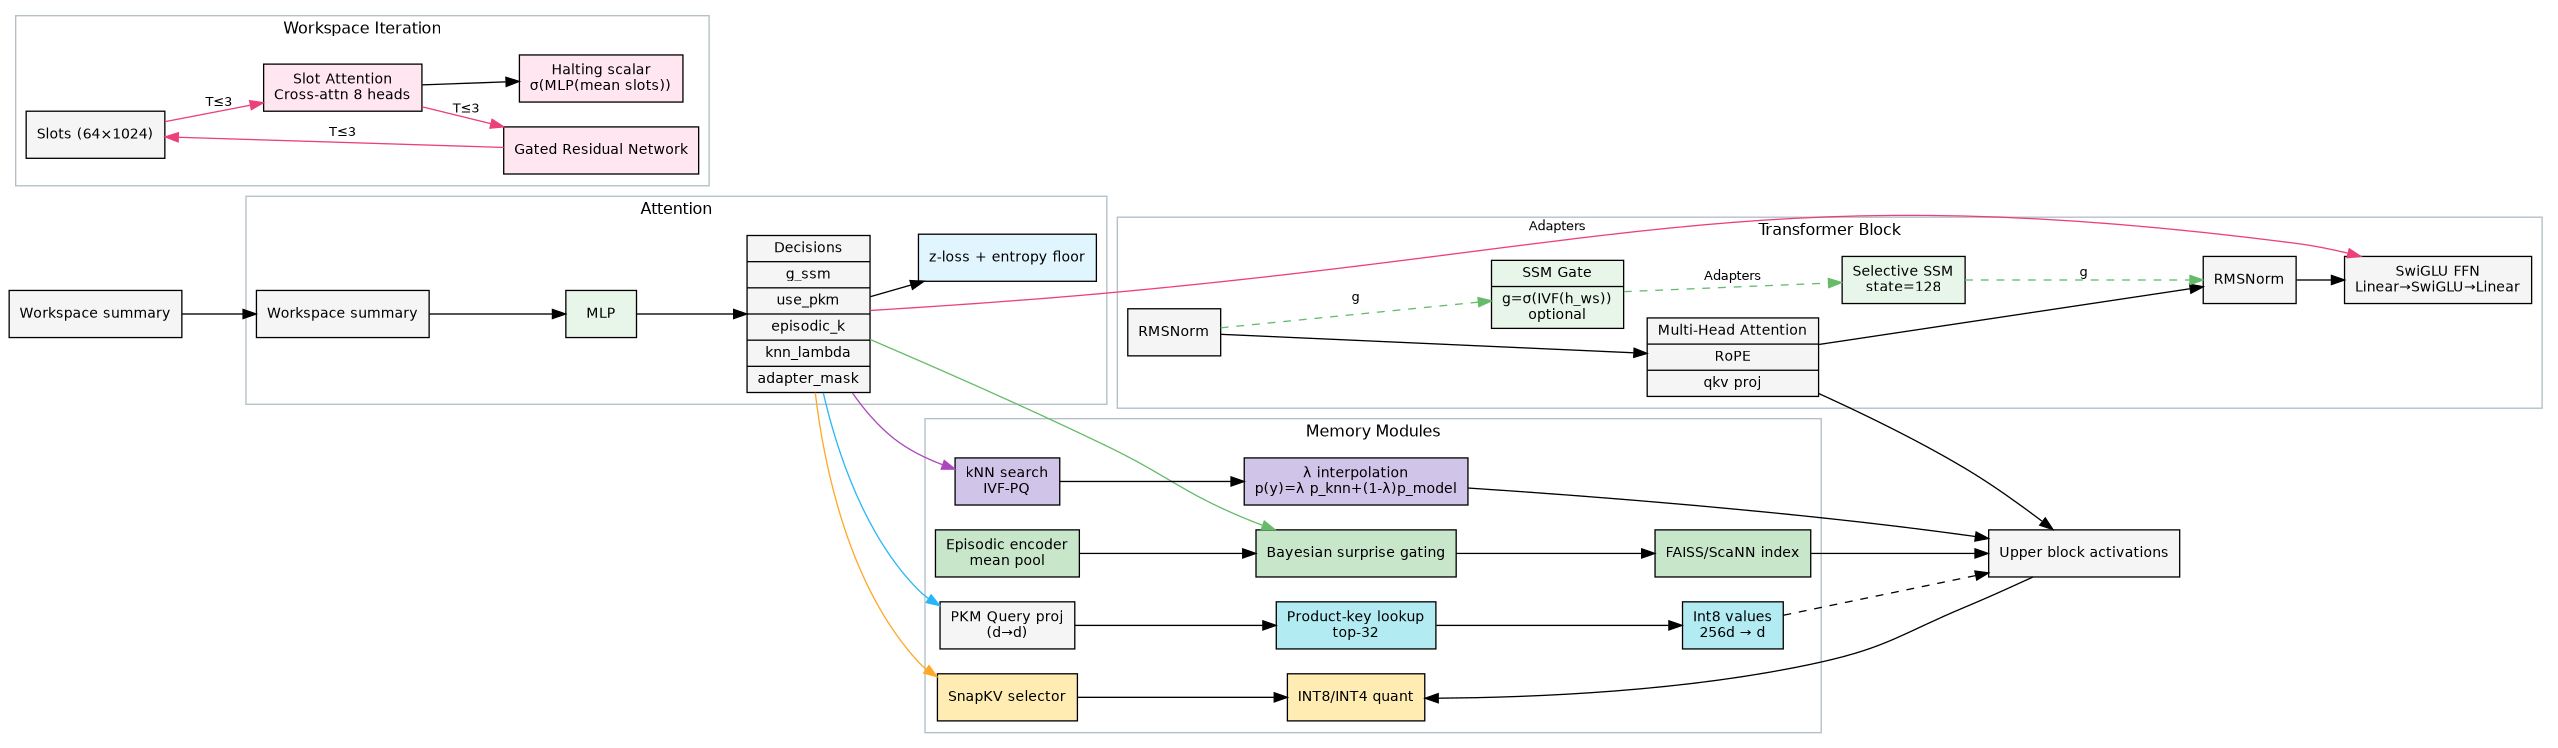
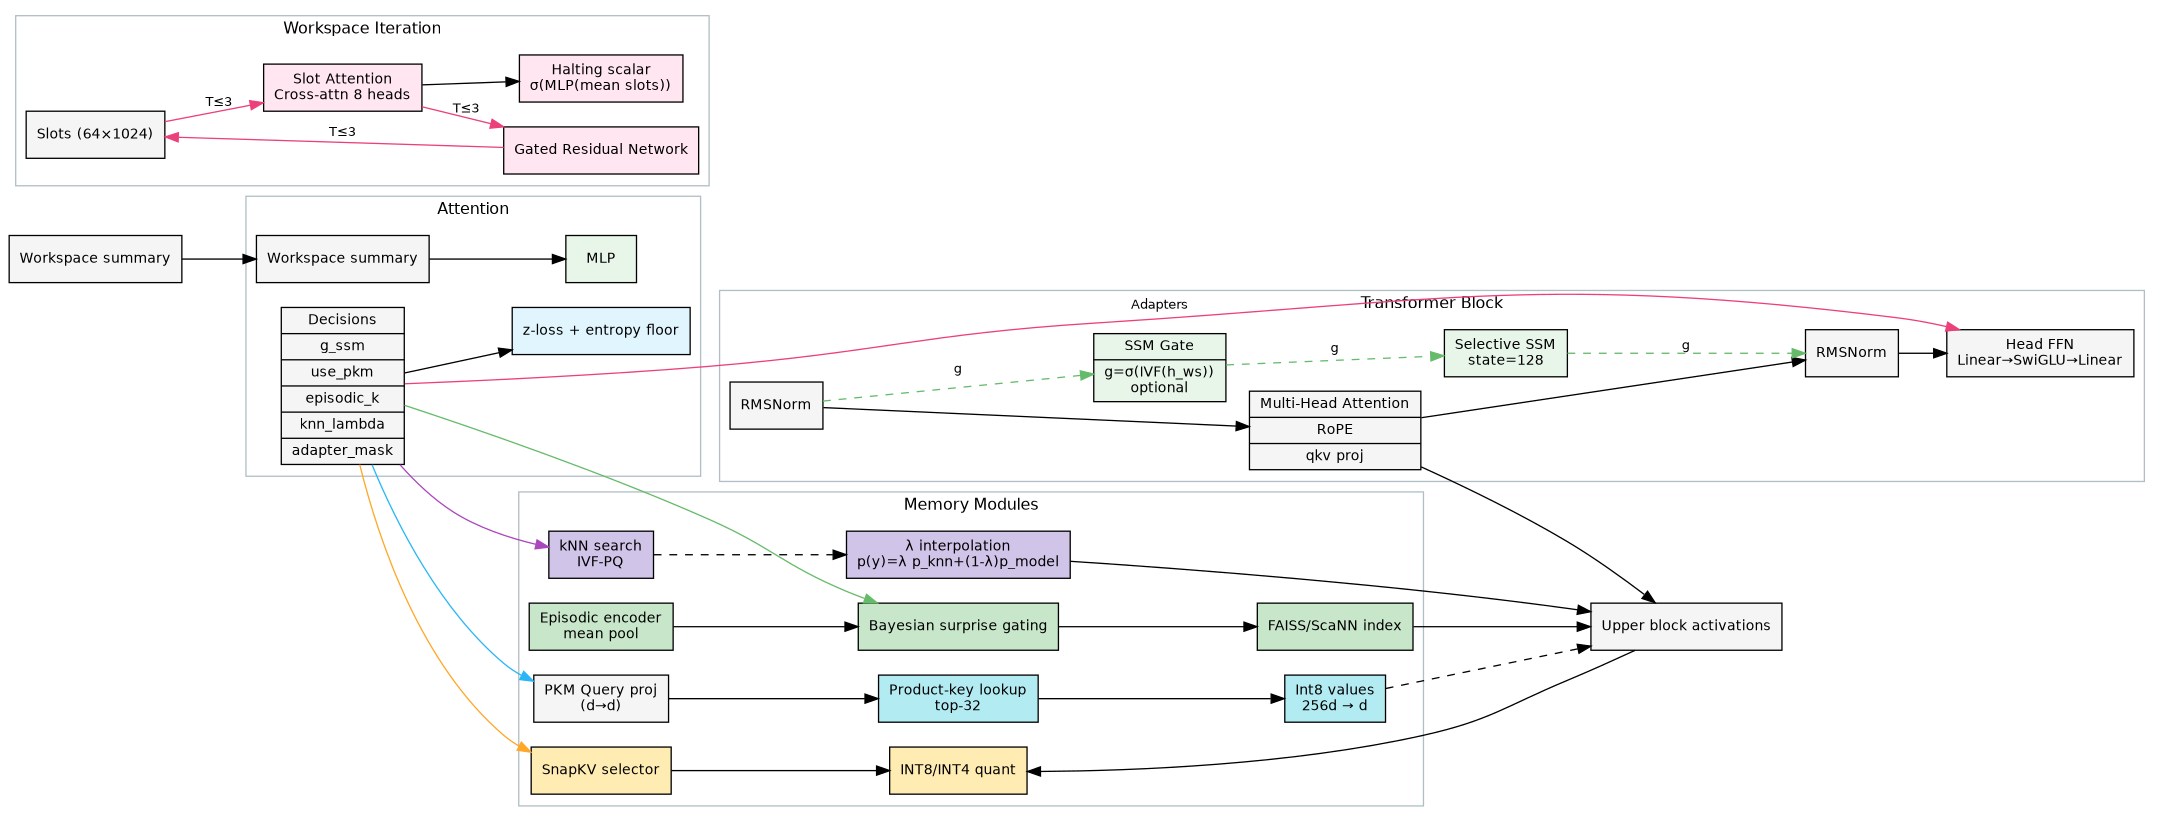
edge "SSM Gate" -> "Selective SSM state=128": label "Adapters" -> "g"
node "SwiGLU FFN Linear→SwiGLU→Linear": label "SwiGLU FFN Linear→SwiGLU→Linear" -> "Head FFN Linear→SwiGLU→Linear"
edge "MLP" -> "Decisions": removed
edge "kNN search IVF-PQ" -> "λ interpolation p(y)=λ p_knn+(1-λ)p_model": style solid -> dashed
